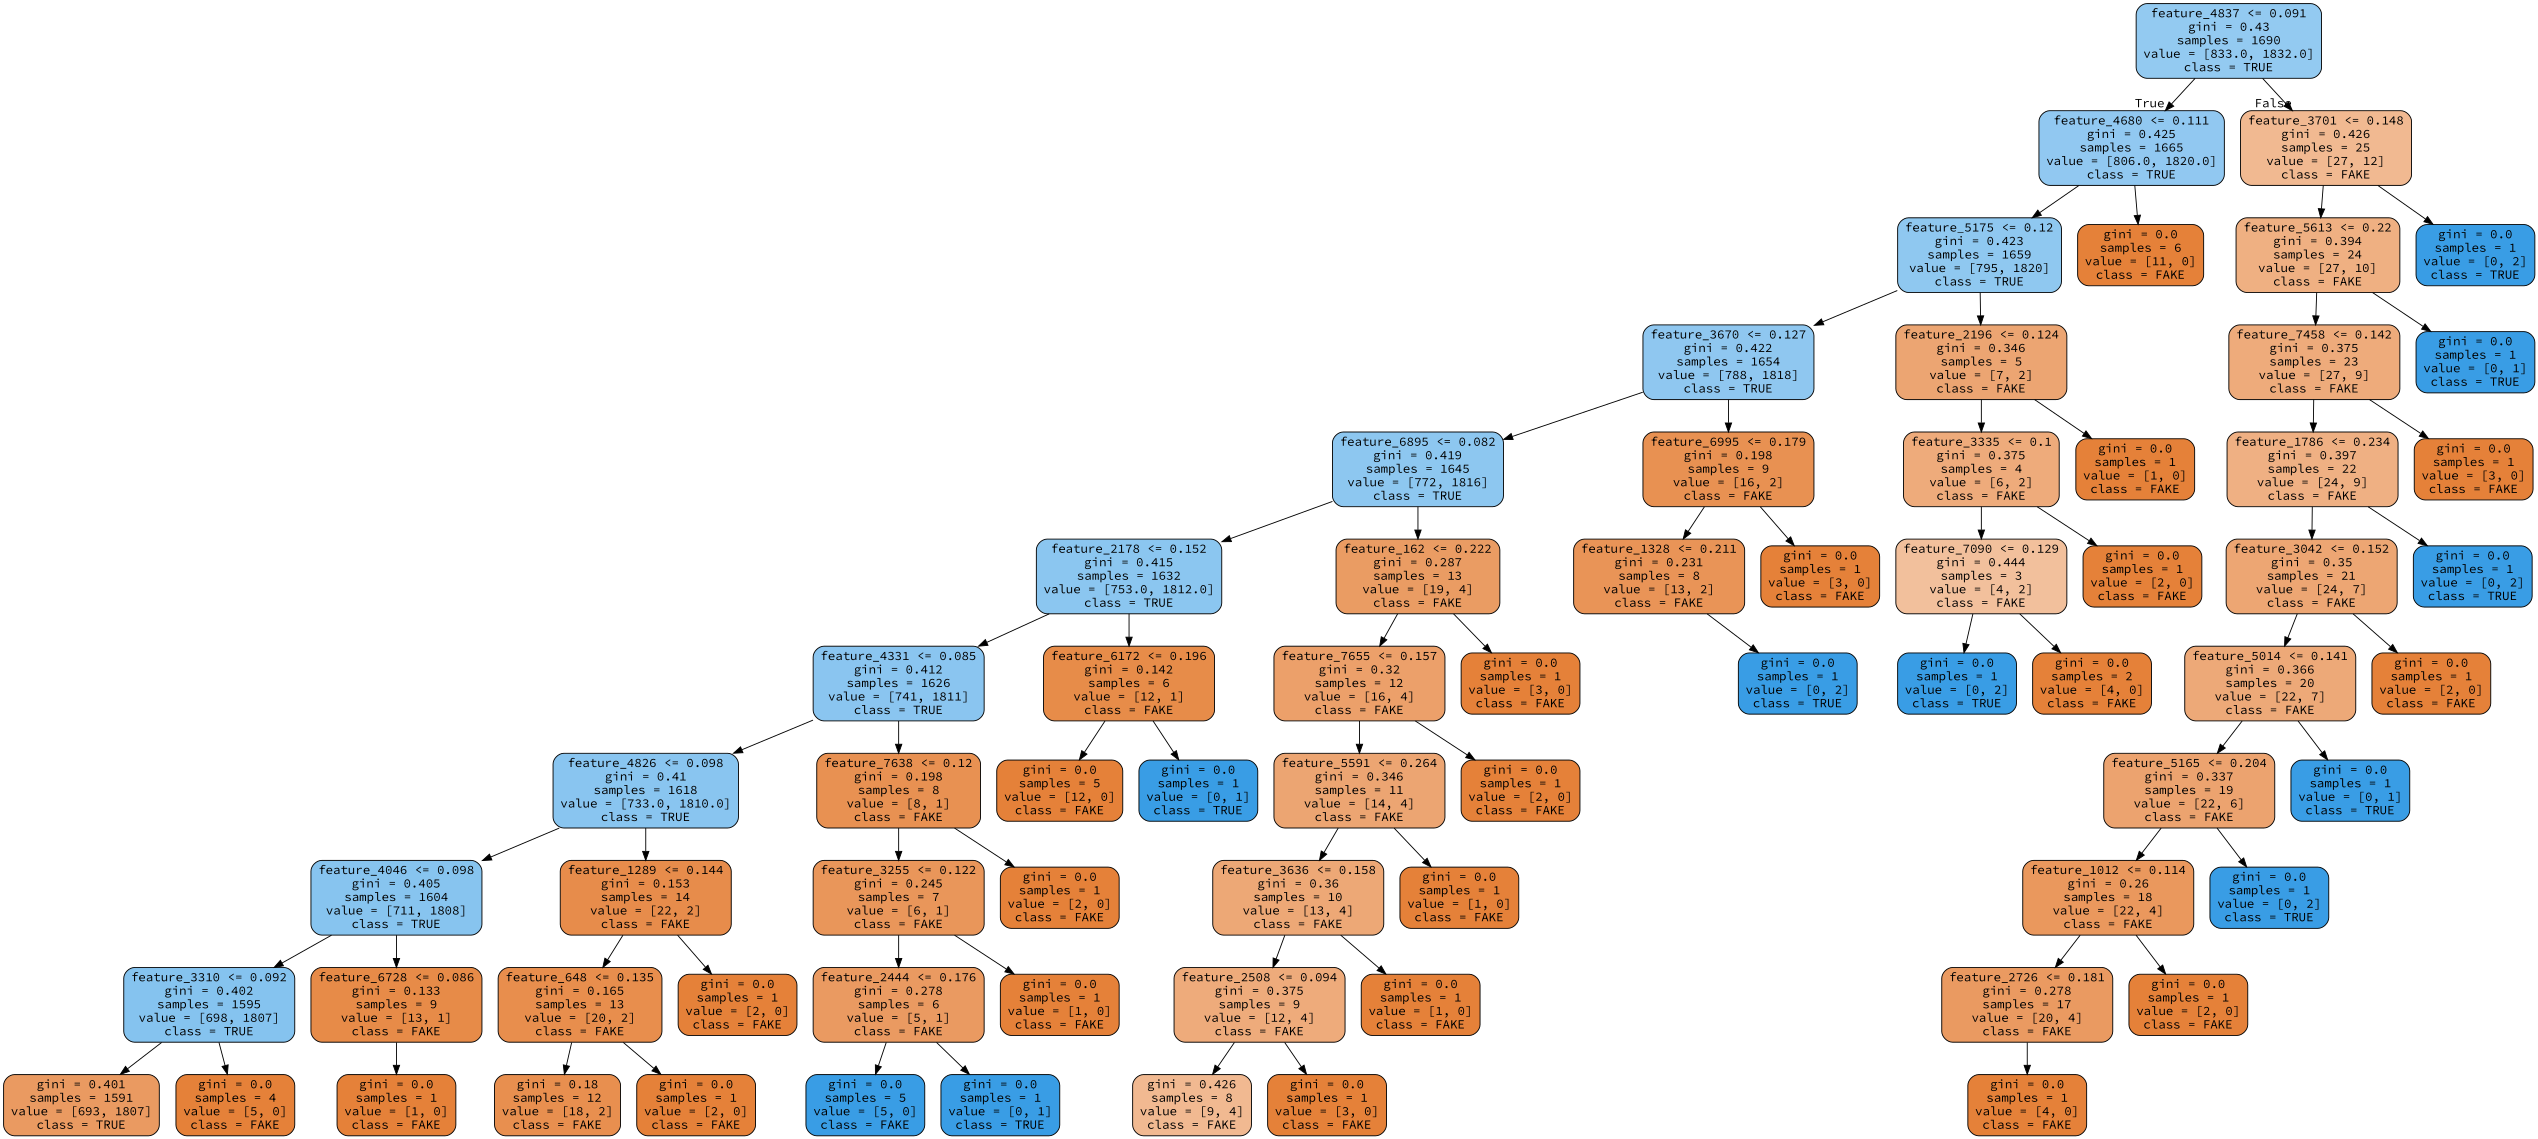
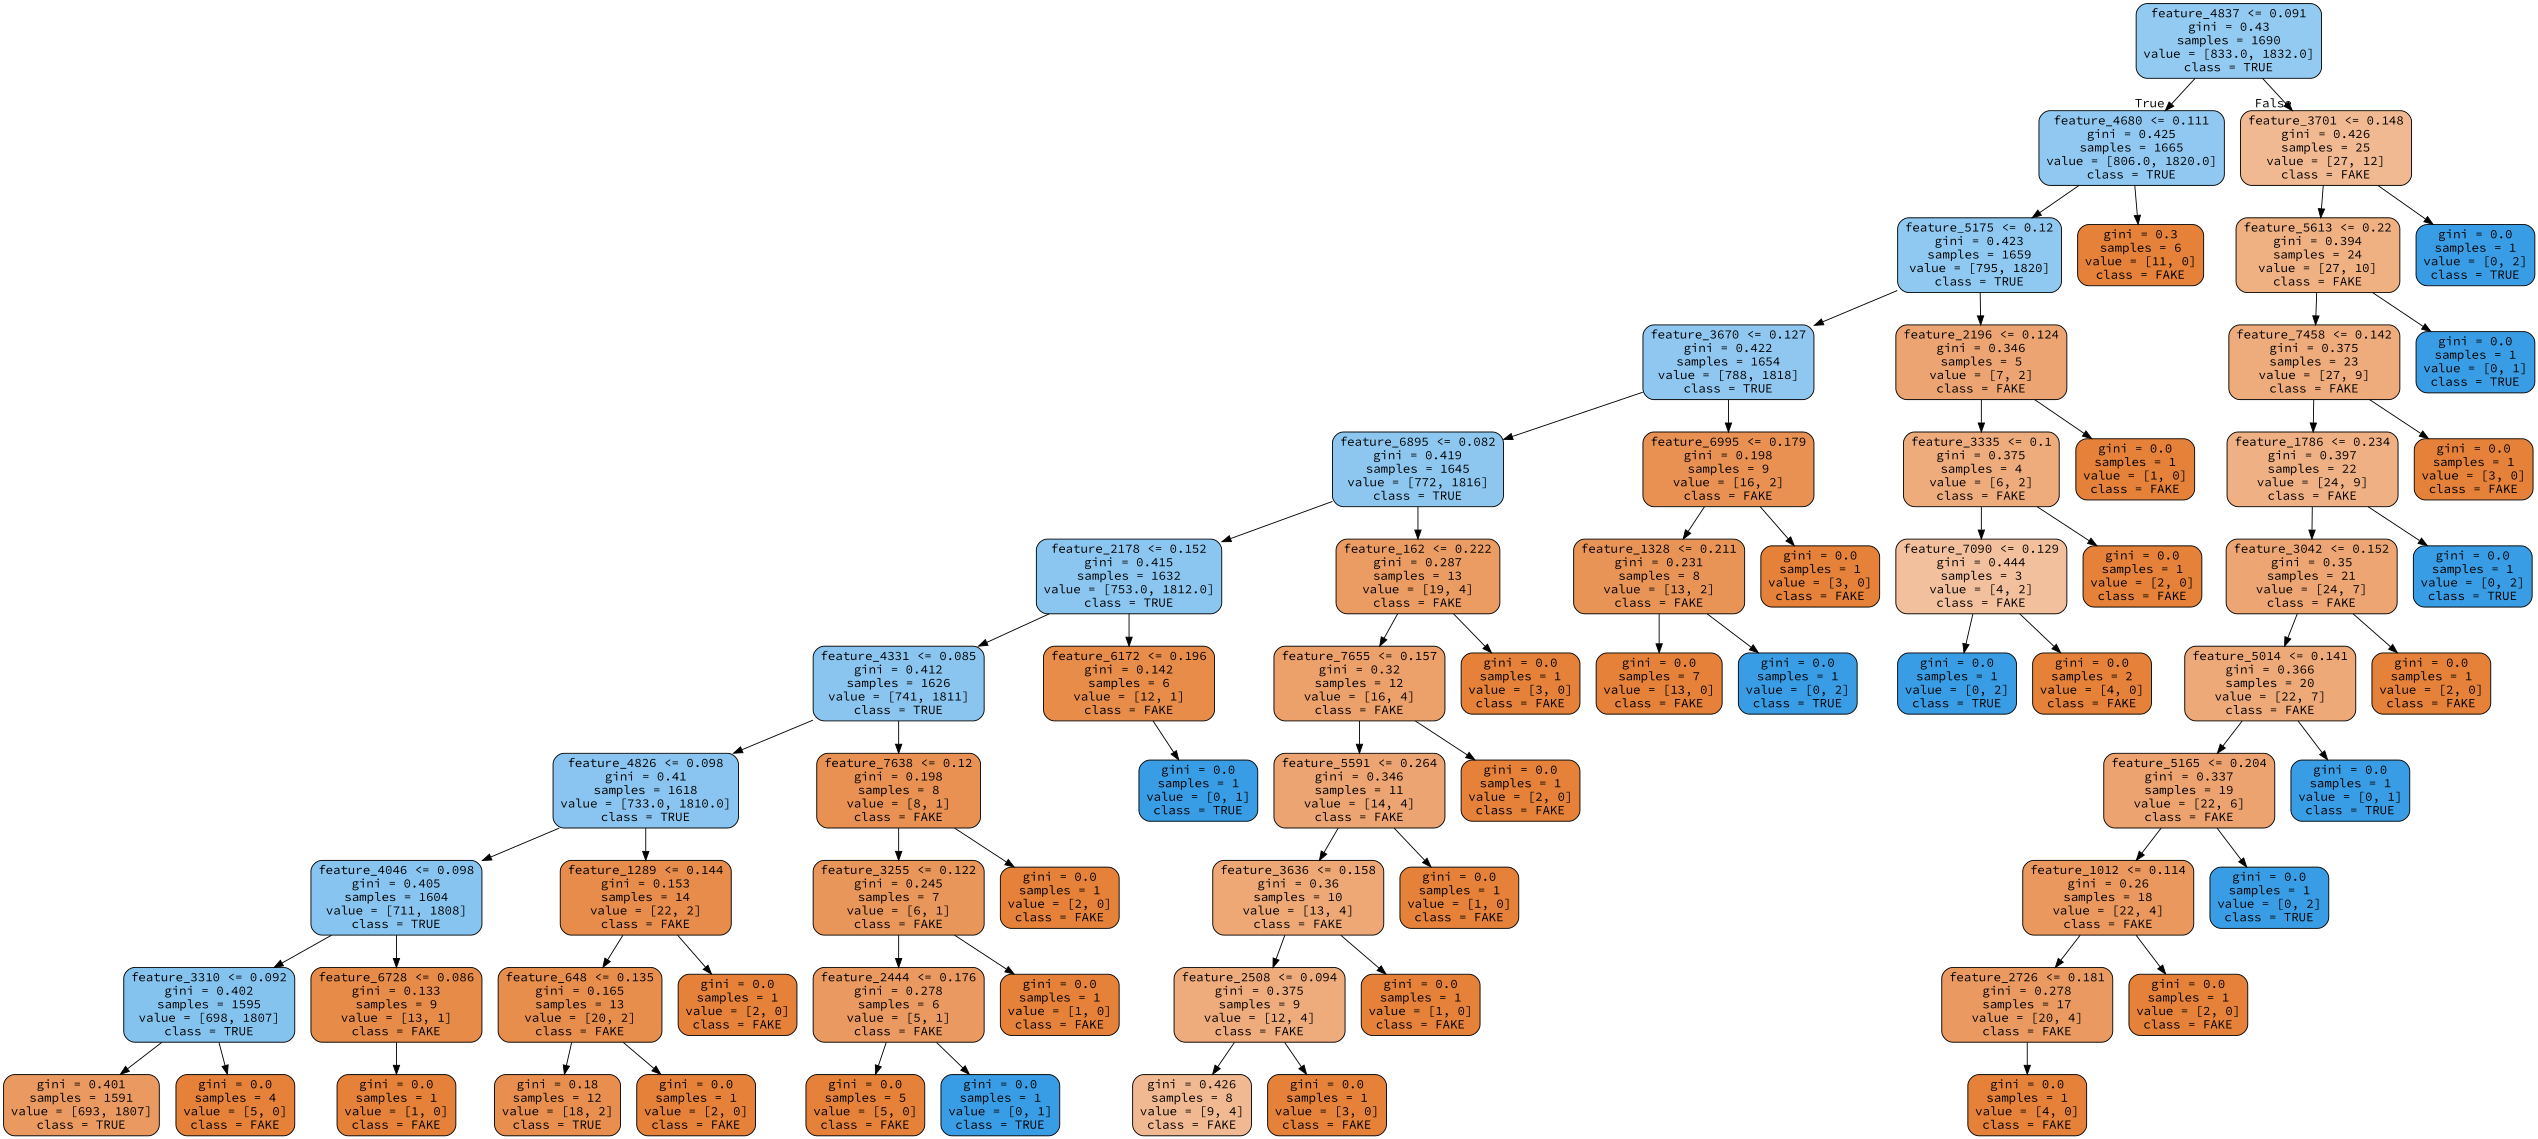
node "gini = 0.0 samples = 6 value = [11, 0] class = FAKE": label "gini = 0.0 samples = 6 value = [11, 0] class = FAKE" -> "gini = 0.3 samples = 6 value = [11, 0] class = FAKE"
node "gini = 0.0 samples = 7 value = [13, 0] class = FAKE": added
node "gini = 0.0 samples = 5 value = [12, 0] class = FAKE": removed
node "gini = 0.18 samples = 12 value = [18, 2] class = FAKE": label "gini = 0.18 samples = 12 value = [18, 2] class = FAKE" -> "gini = 0.18 samples = 12 value = [18, 2] class = TRUE"
node "gini = 0.0 samples = 5 value = [5, 0] class = FAKE": fillcolor #399de5 -> #e58139
